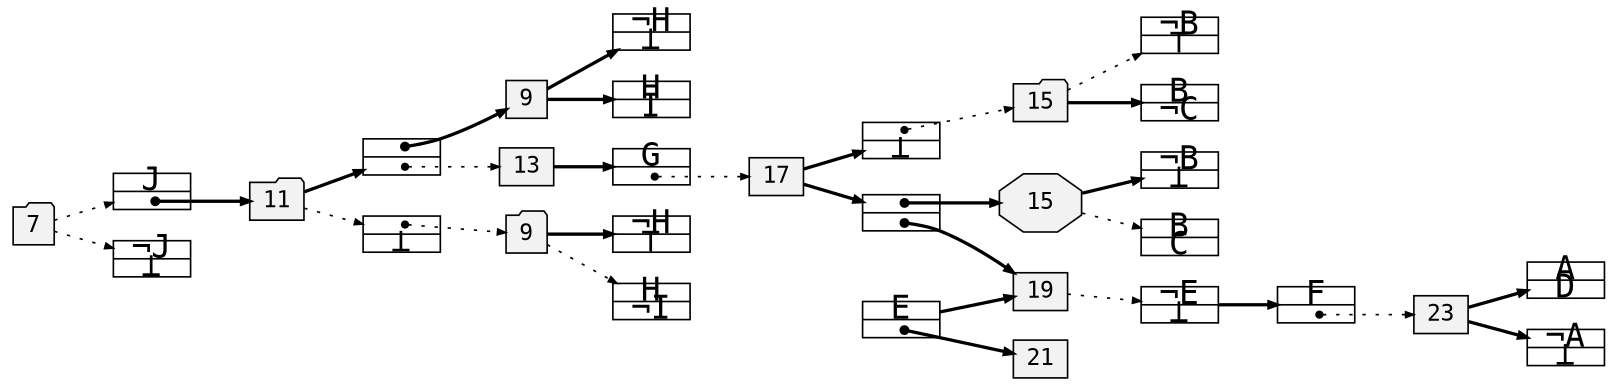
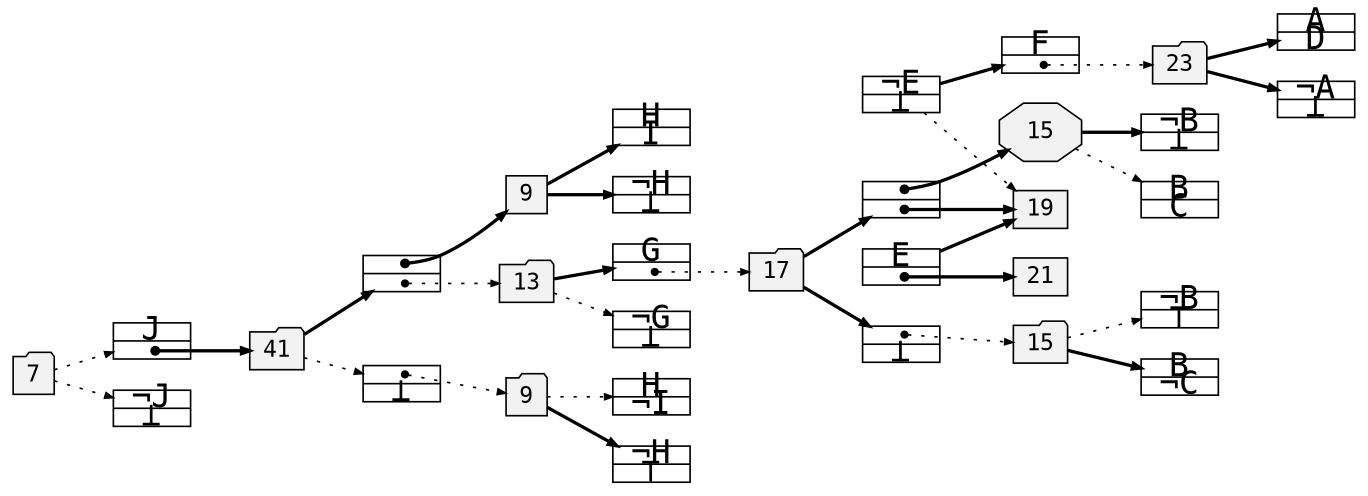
node "13": shape box -> folder
node "17": shape box -> folder
node "11": label "11" -> "41"
edge "19" -> "¬E": reversed
node "23": shape box -> folder
node "¬G": added
